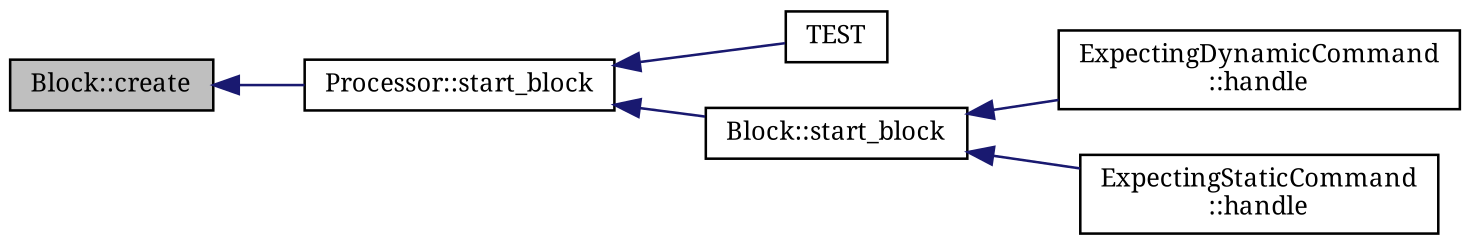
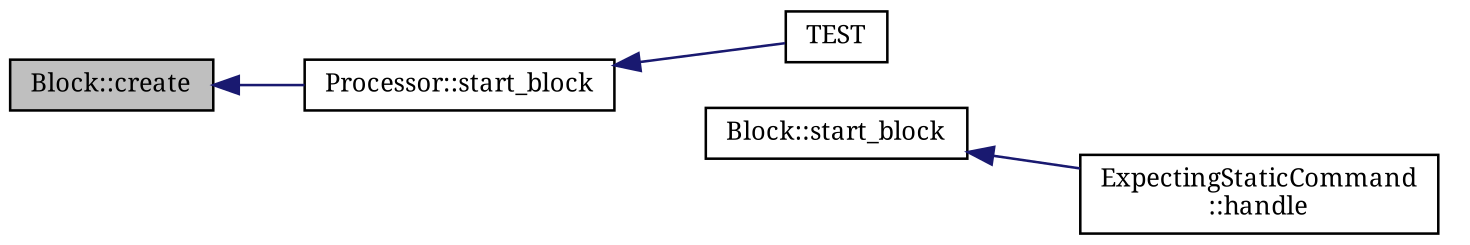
node "ExpectingDynamicCommand ::handle": removed
edge "Block::start_block" -> "Processor::start_block": removed
